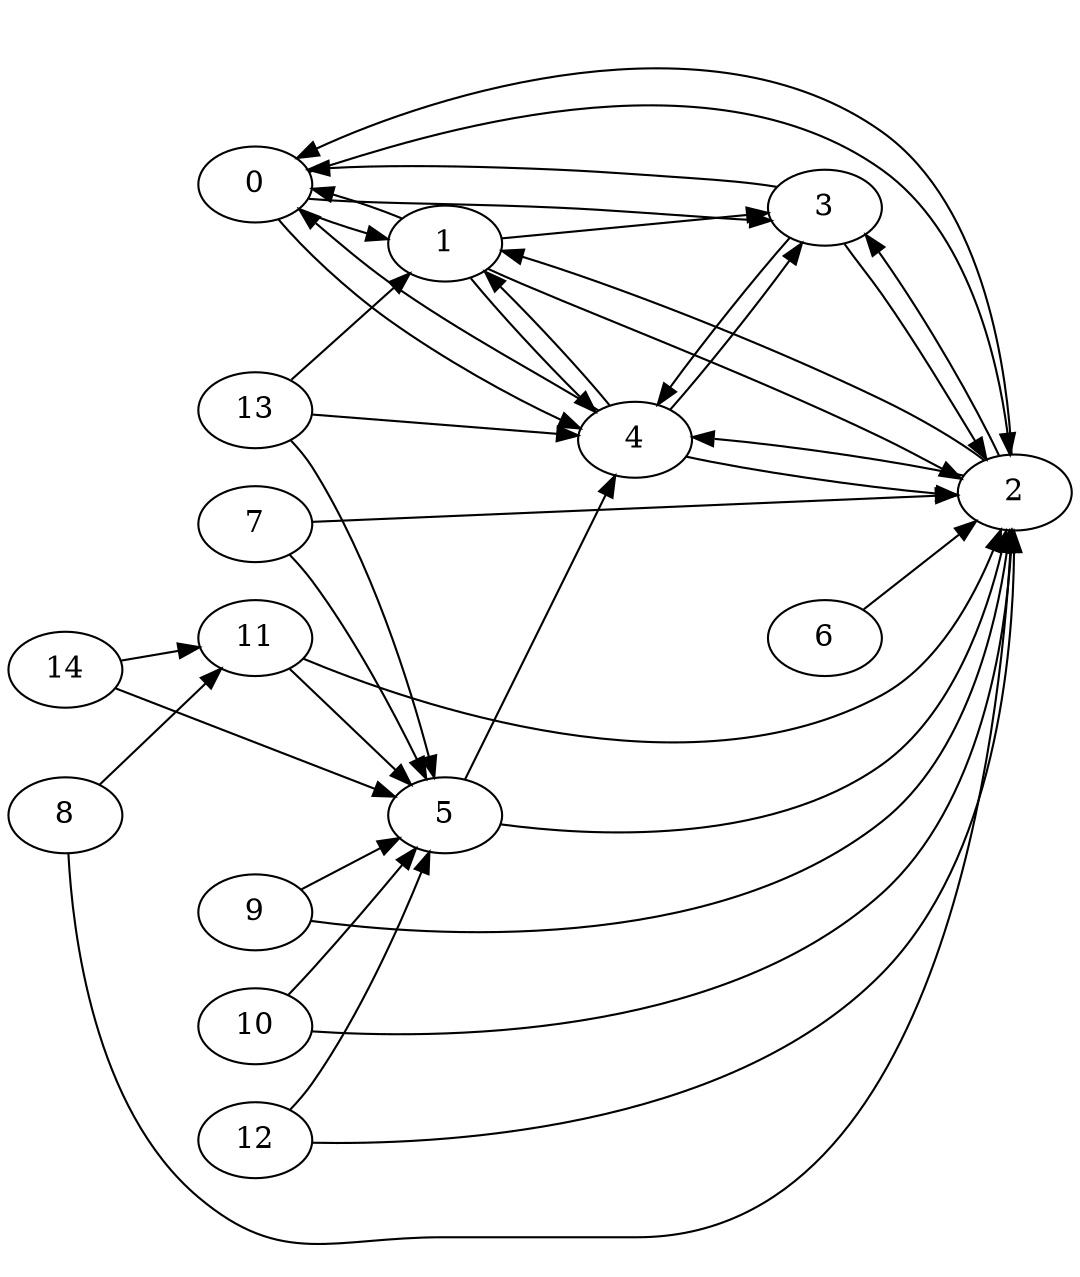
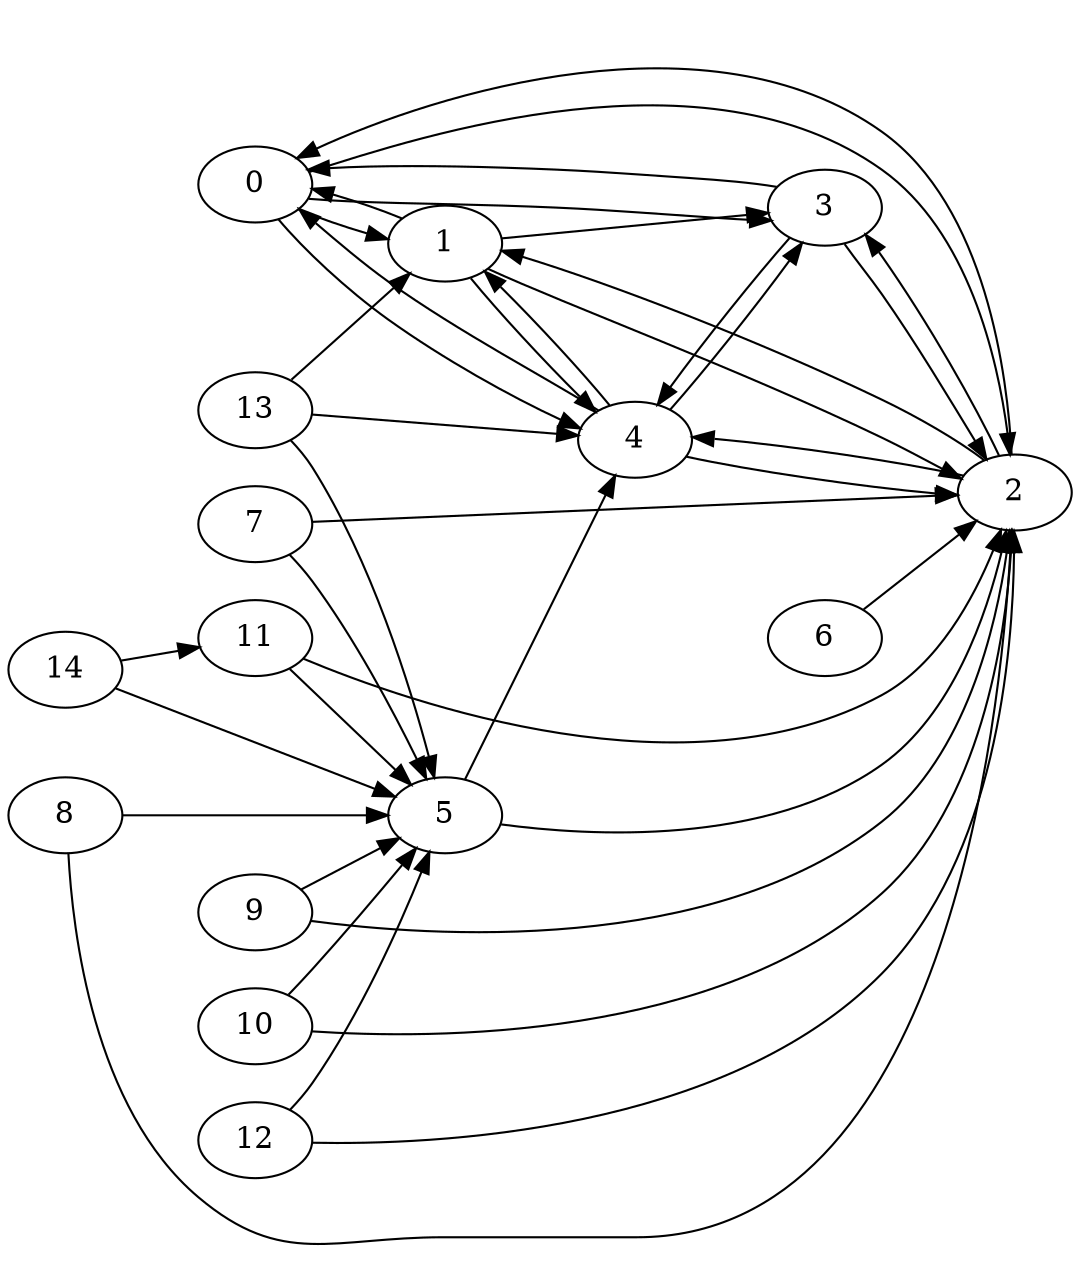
edge "8" -> "11": now "8" -> "5"
